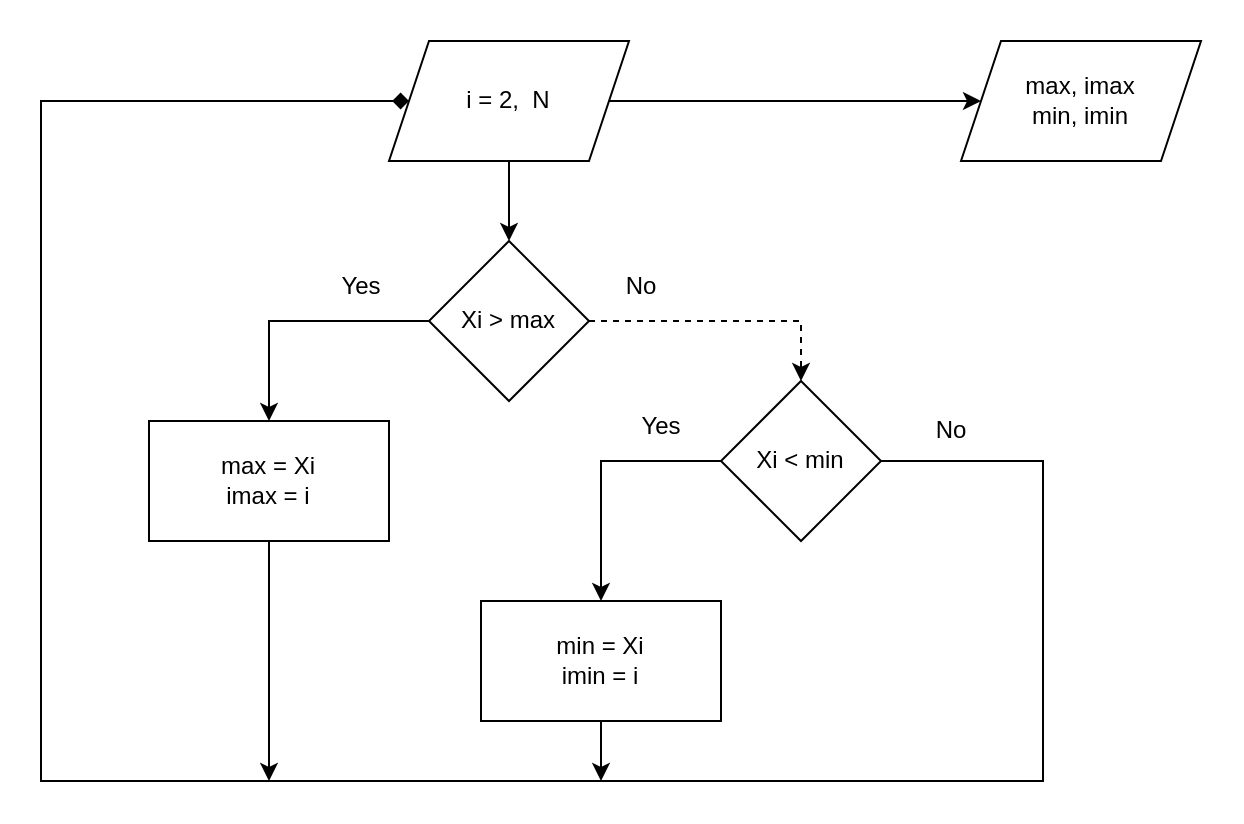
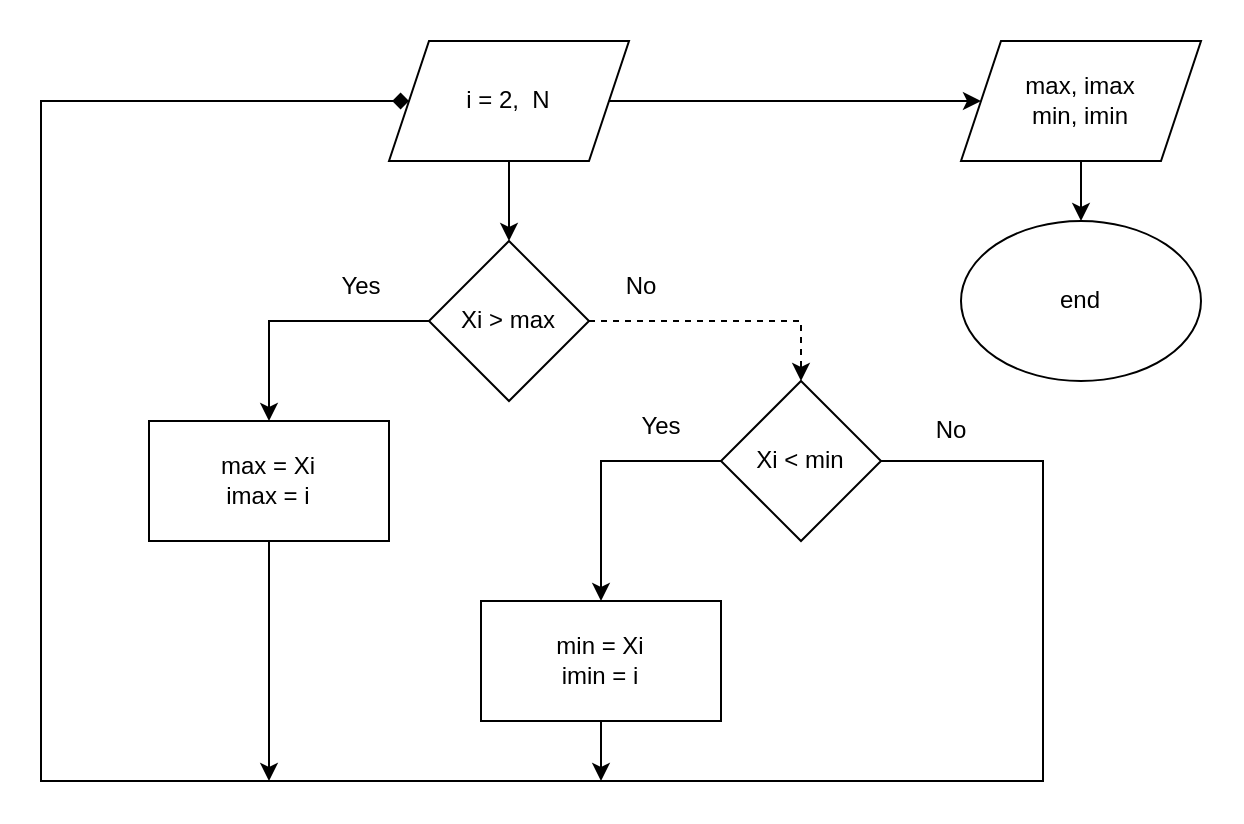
edge "max, imax min, imin" -> "end": added
node "end": added
